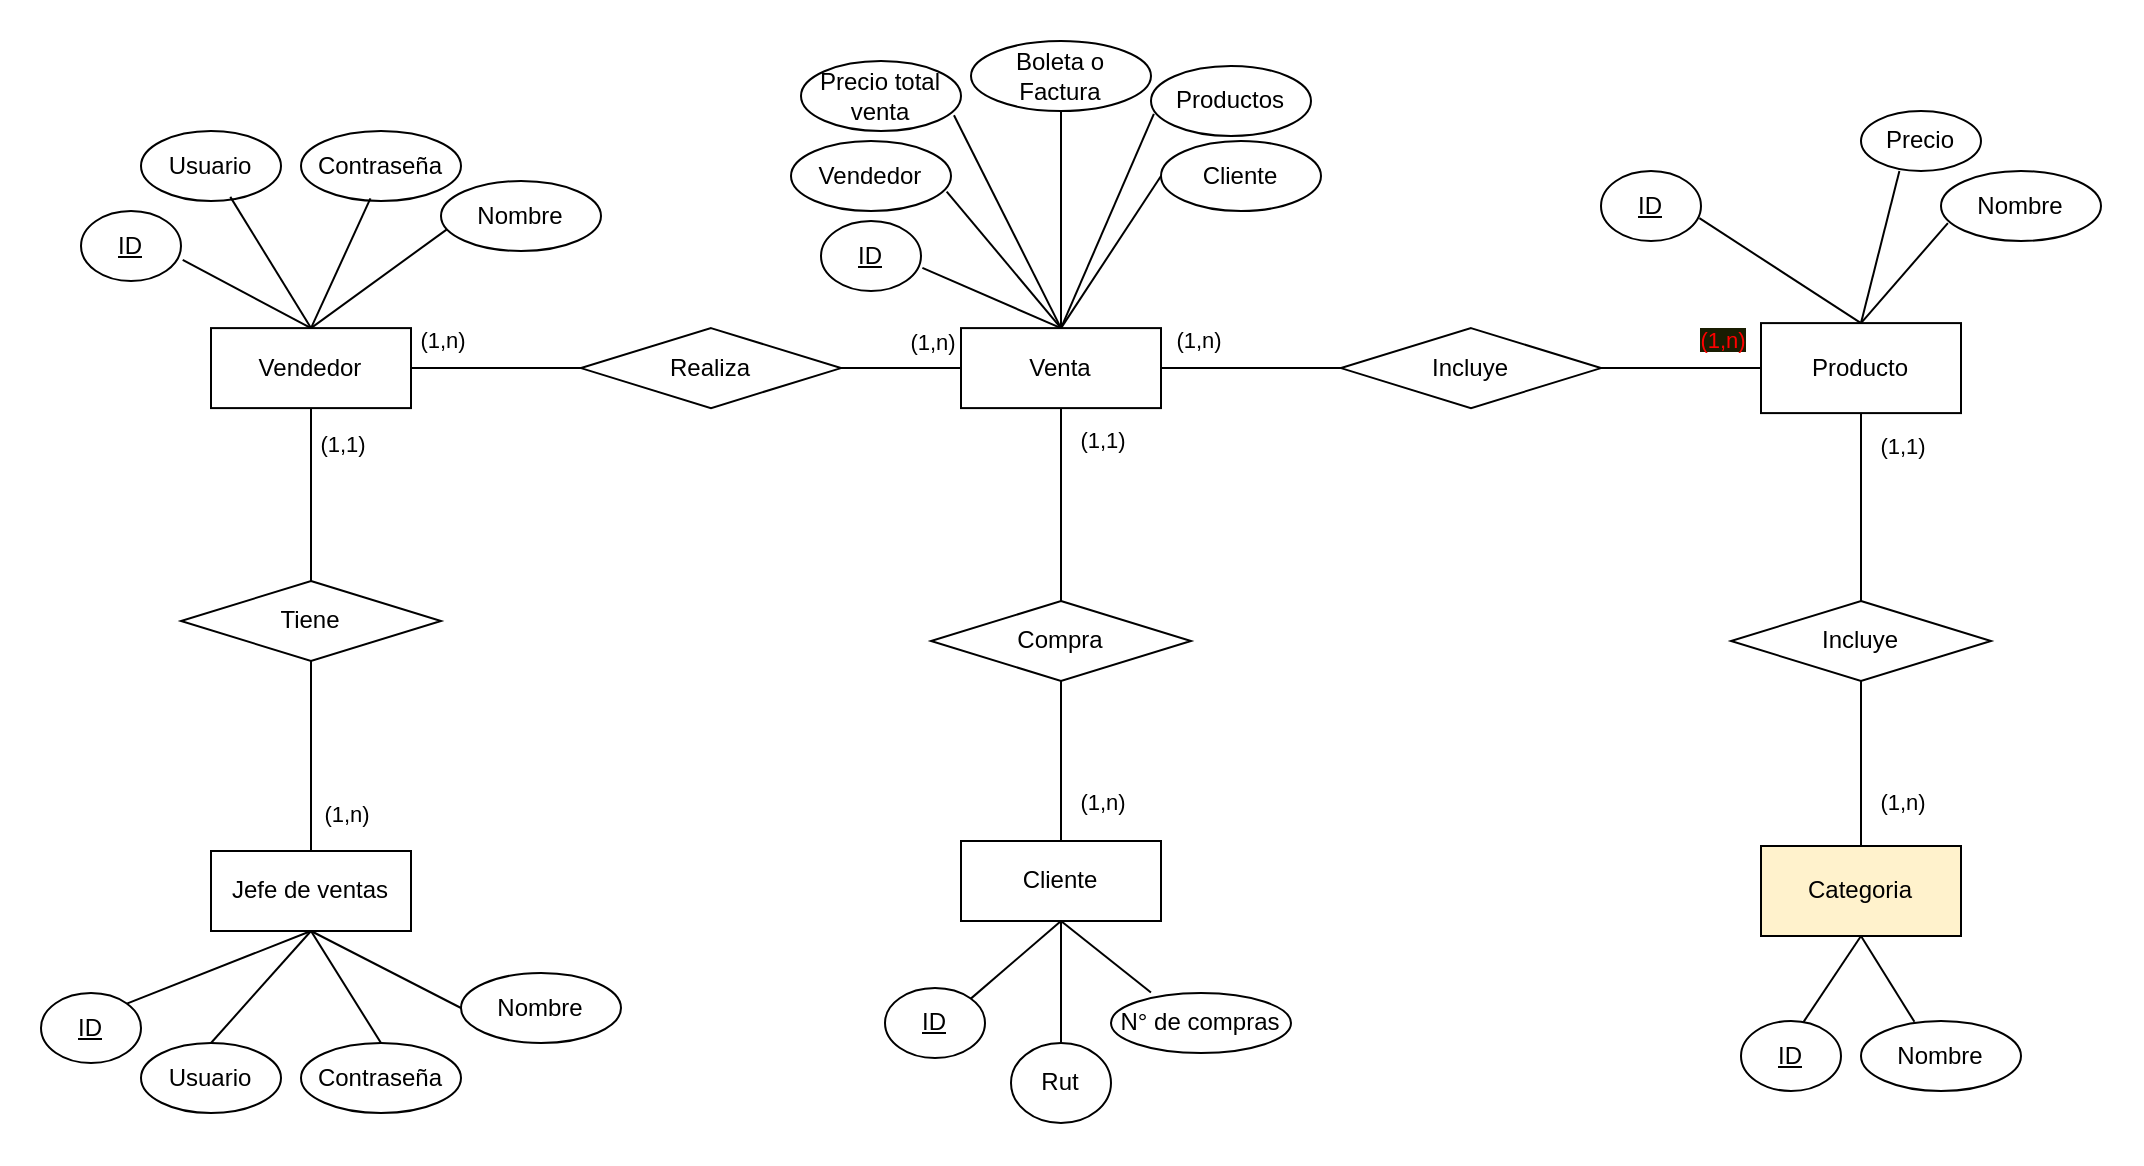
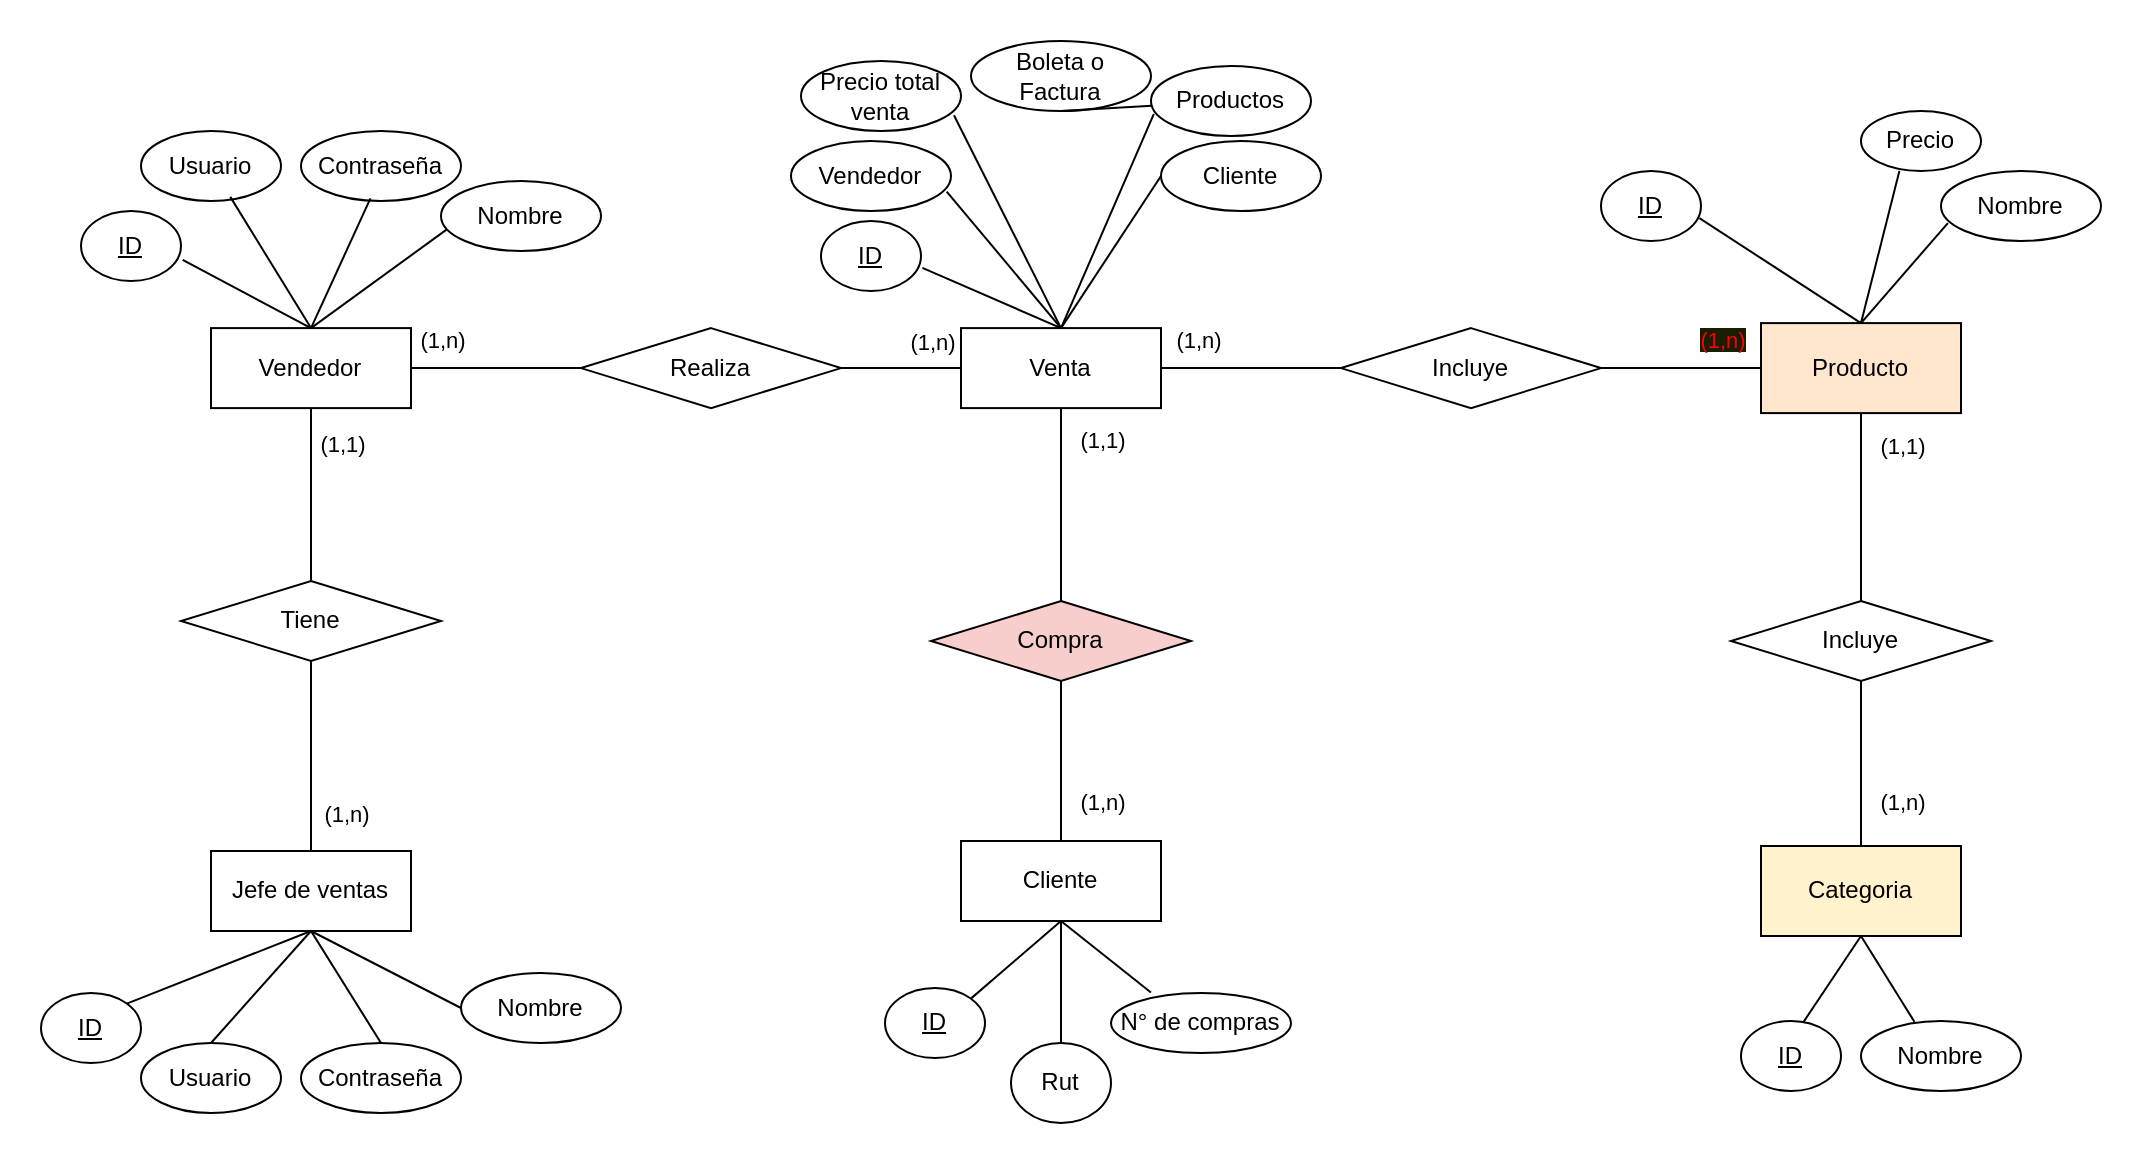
edge "Boleta o Factura" -- "Venta": now "Boleta o Factura" -- "Productos"
node "Producto": fillcolor #ffffff -> #ffe6cc
node "Compra": fillcolor #ffffff -> #f8cecc
